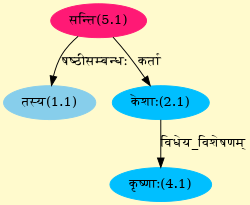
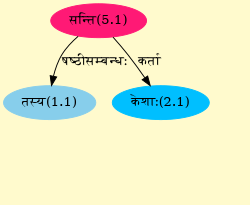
node "कृष्णाः(4.1)": removed
